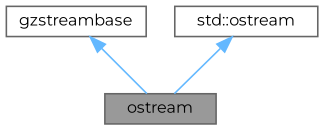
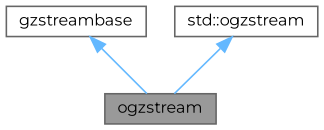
node "std::ostream": label "std::ostream" -> "std::ogzstream"
node "ostream": label "ostream" -> "ogzstream"
